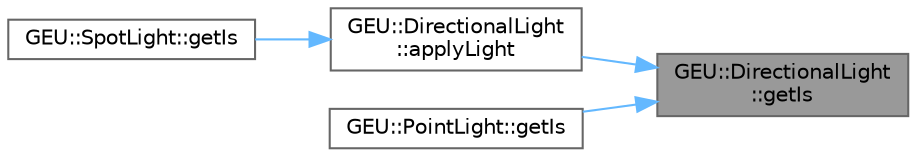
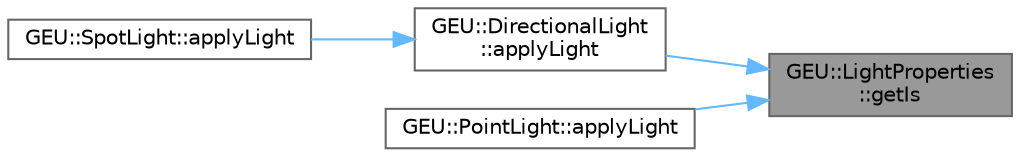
node "GEU::SpotLight::getIs": label "GEU::SpotLight::getIs" -> "GEU::SpotLight::applyLight"
node "GEU::DirectionalLight ::getIs": label "GEU::DirectionalLight ::getIs" -> "GEU::LightProperties ::getIs"
node "GEU::PointLight::getIs": label "GEU::PointLight::getIs" -> "GEU::PointLight::applyLight"
